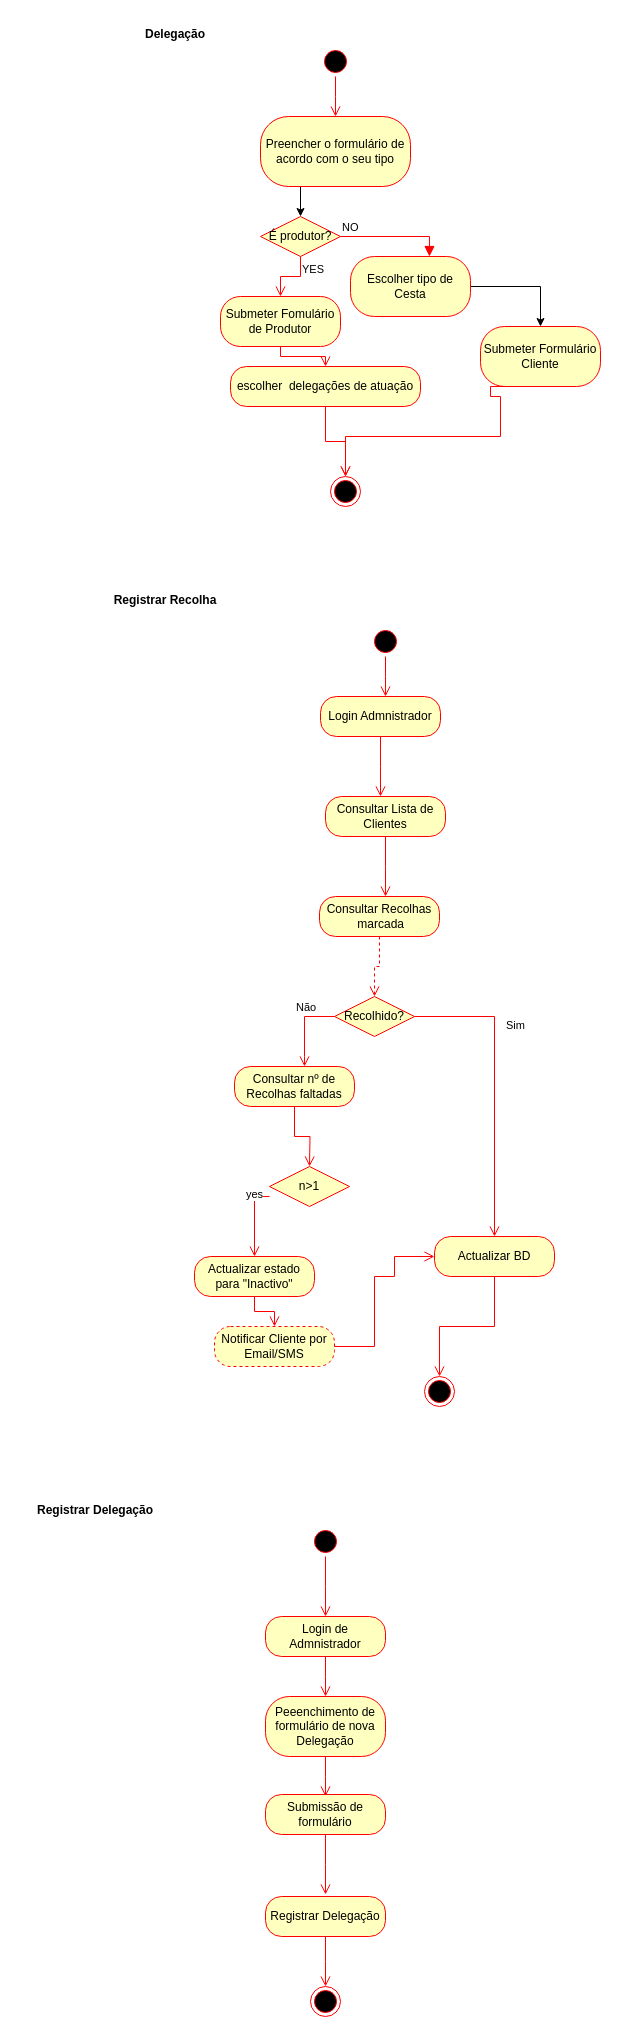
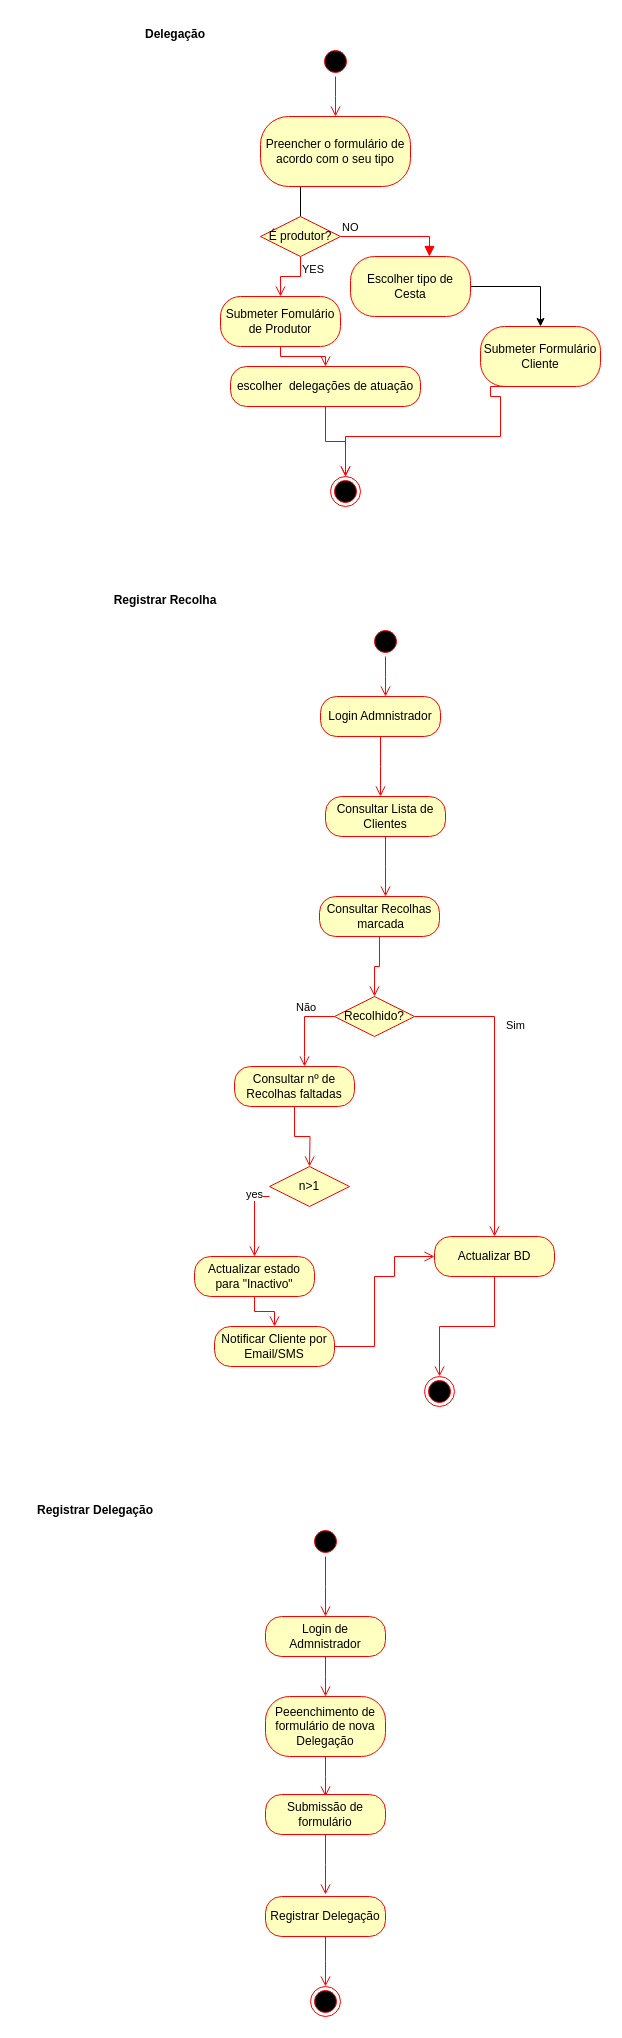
edge "Preencher o formulário de acordo com o seu tipo" -> "É produtor?": arrowhead classic -> none
edge "Consultar Recolhas marcada" -> "Recolhido?": style dashed -> solid
node "Notificar Cliente por Email/SMS": style dashed -> solid
